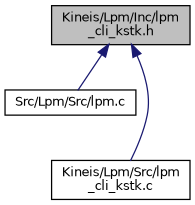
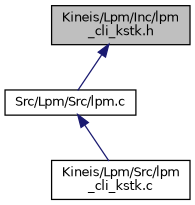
edge "Kineis/Lpm/Src/lpm _cli_kstk.c" -> "Kineis/Lpm/Inc/lpm _cli_kstk.h": now "Kineis/Lpm/Src/lpm _cli_kstk.c" -> "Src/Lpm/Src/lpm.c"
